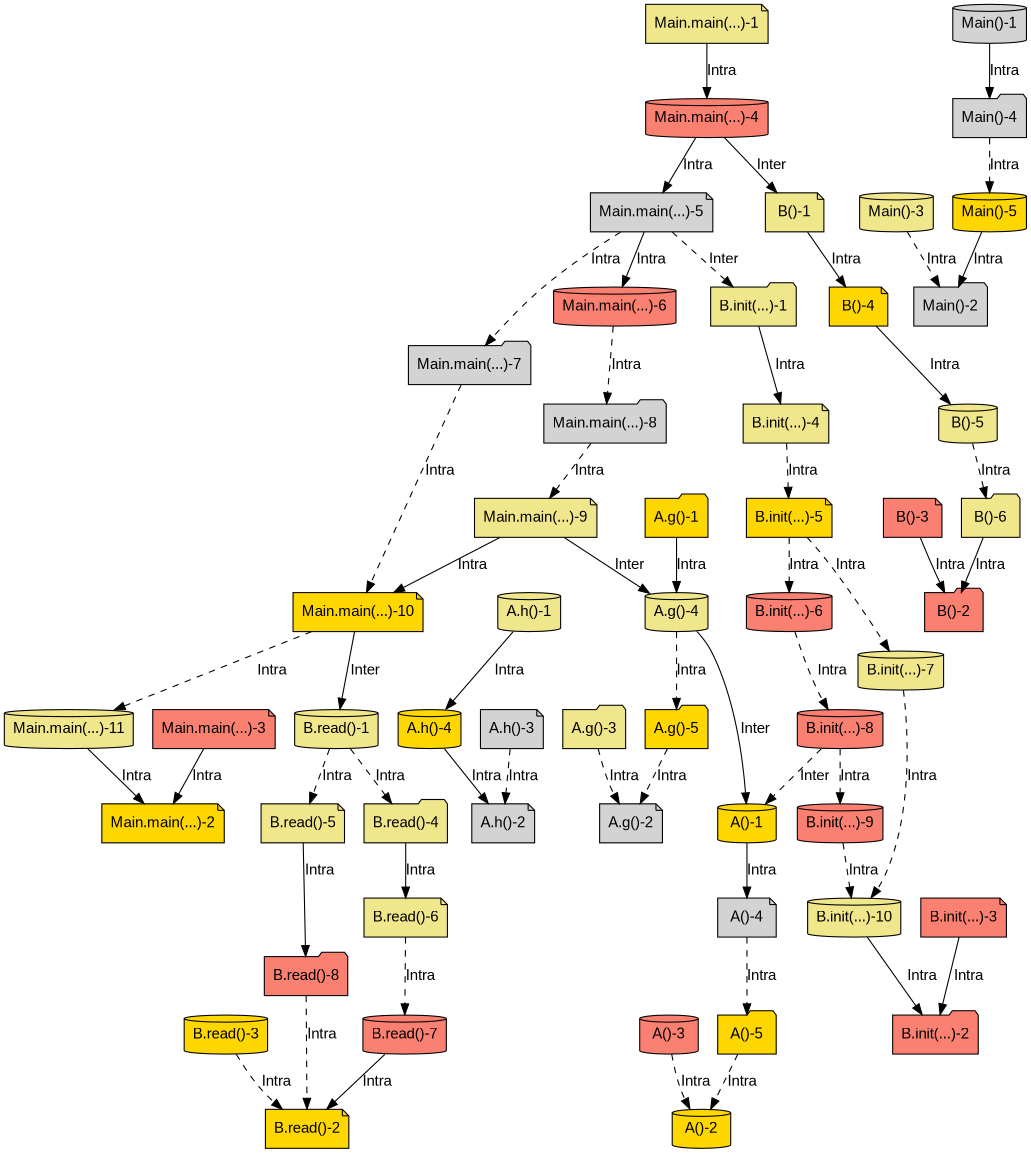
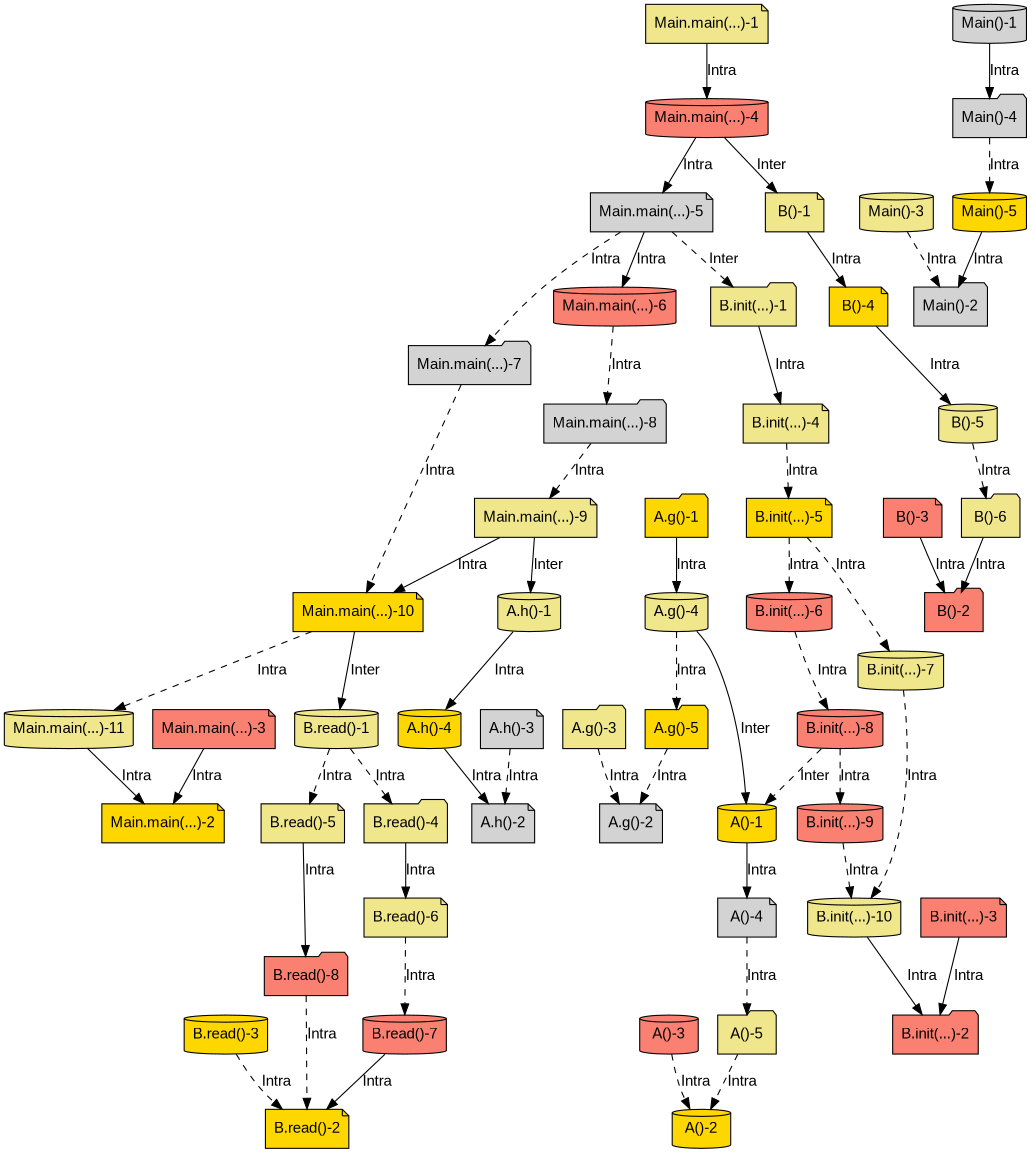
edge "Main.main(...)-9" -> "A.g()-4": now "Main.main(...)-9" -> "A.h()-1"
node "A()-5": fillcolor gold -> khaki
